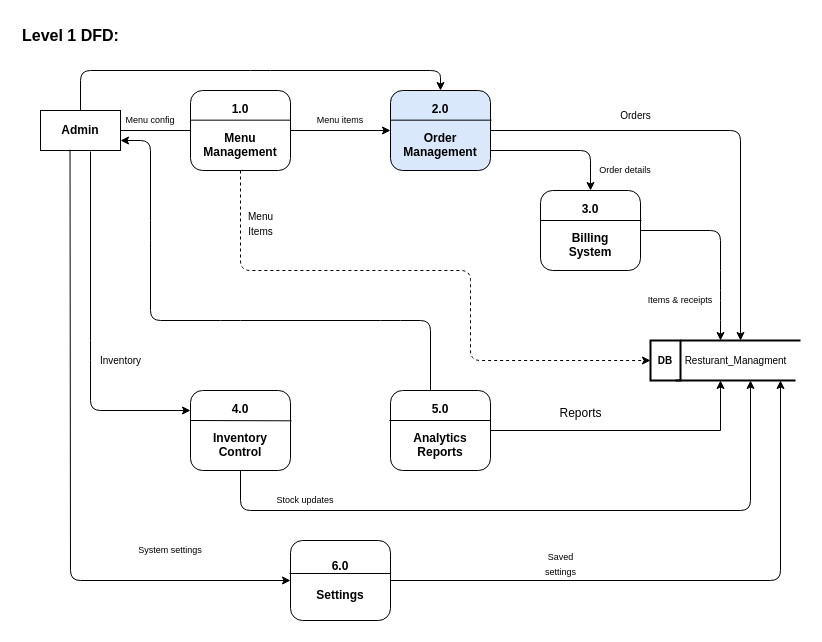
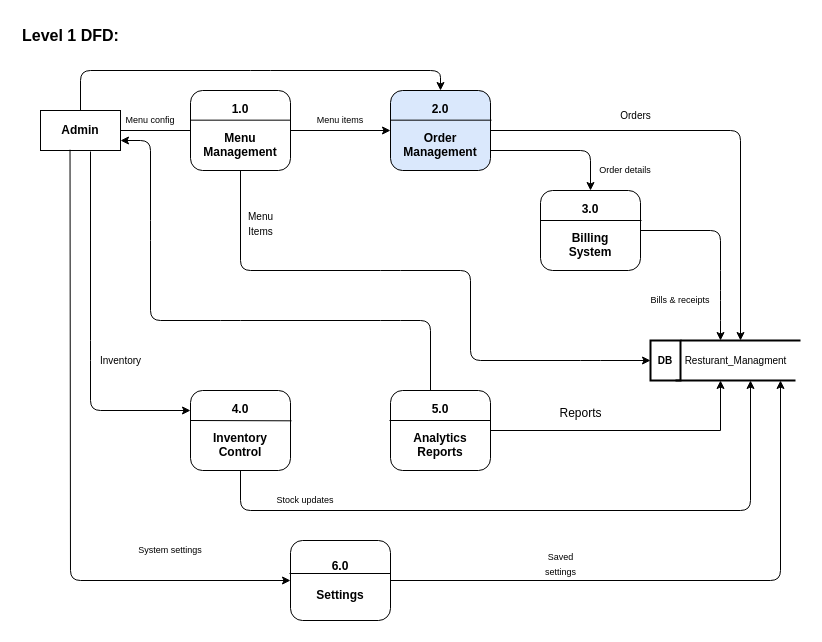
edge "1.0 Menu Management" -> "DB": style dashed -> solid
node "Items & receipts": label "Items & receipts" -> "Bills & receipts"
